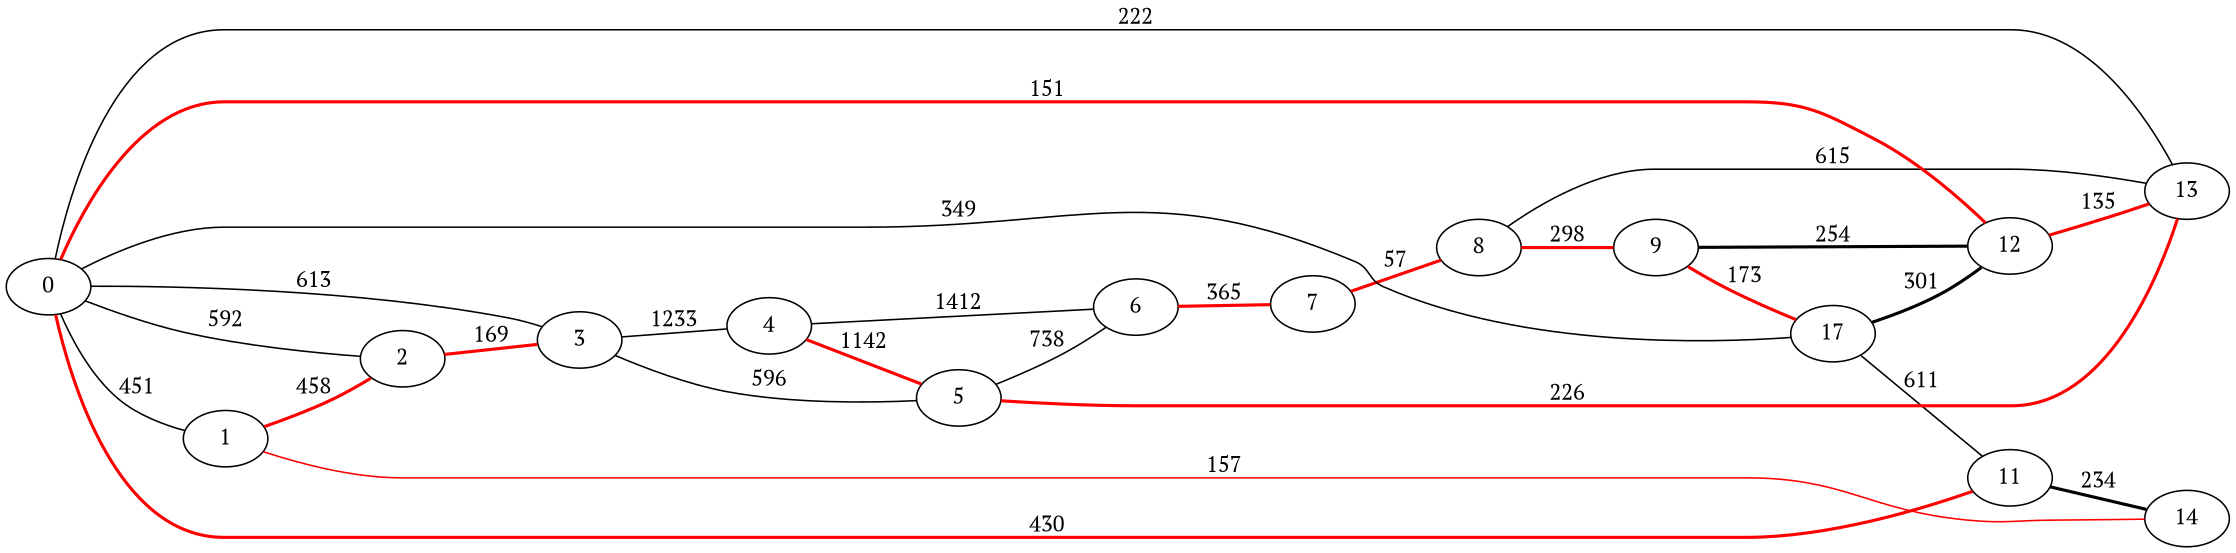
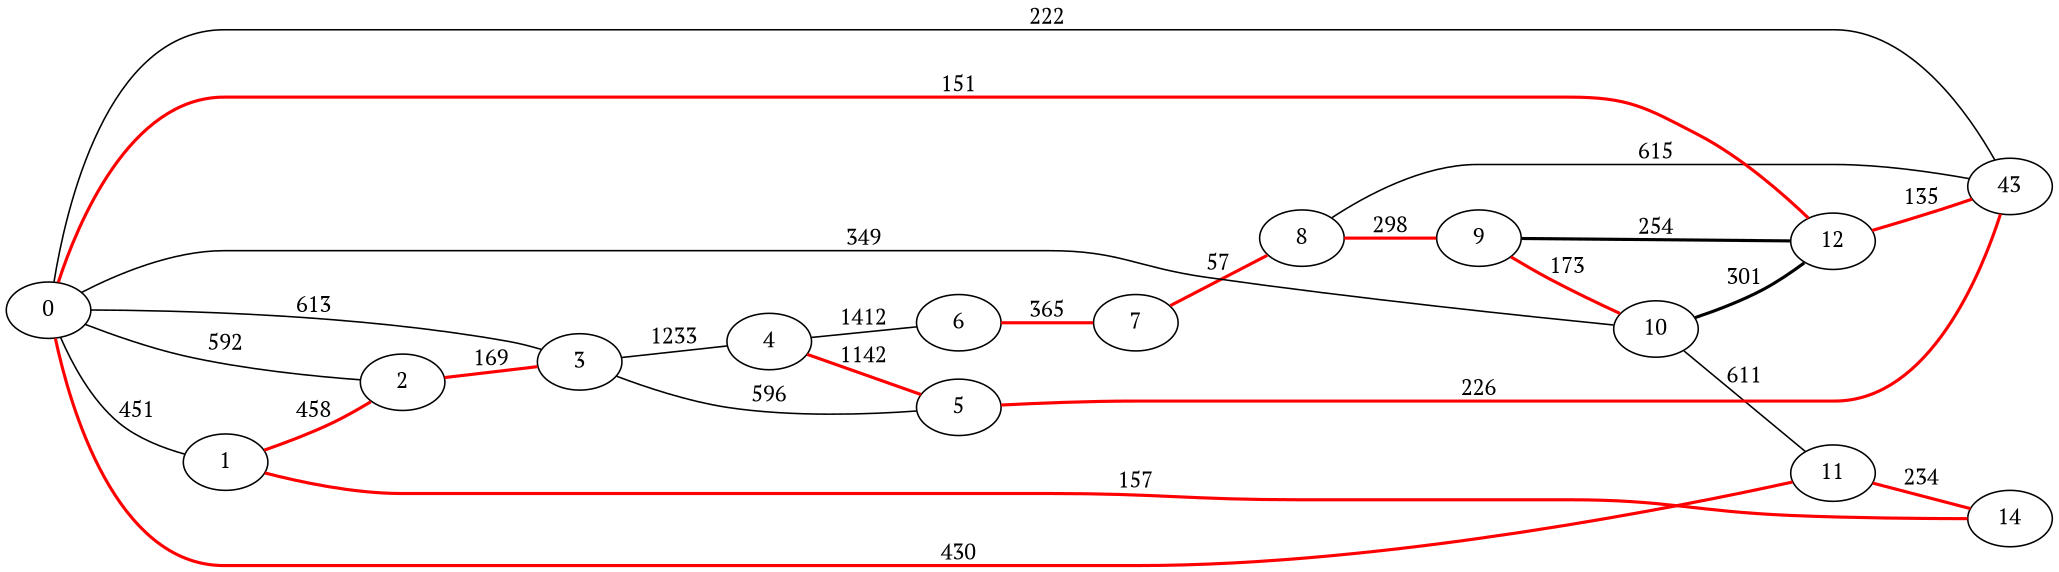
node "13": label "13" -> "43"
node "17": label "17" -> "10"
edge "6" -- "5": removed, label "738"
edge "1" -- "14": style solid -> bold
edge "11" -- "14": color black -> red
